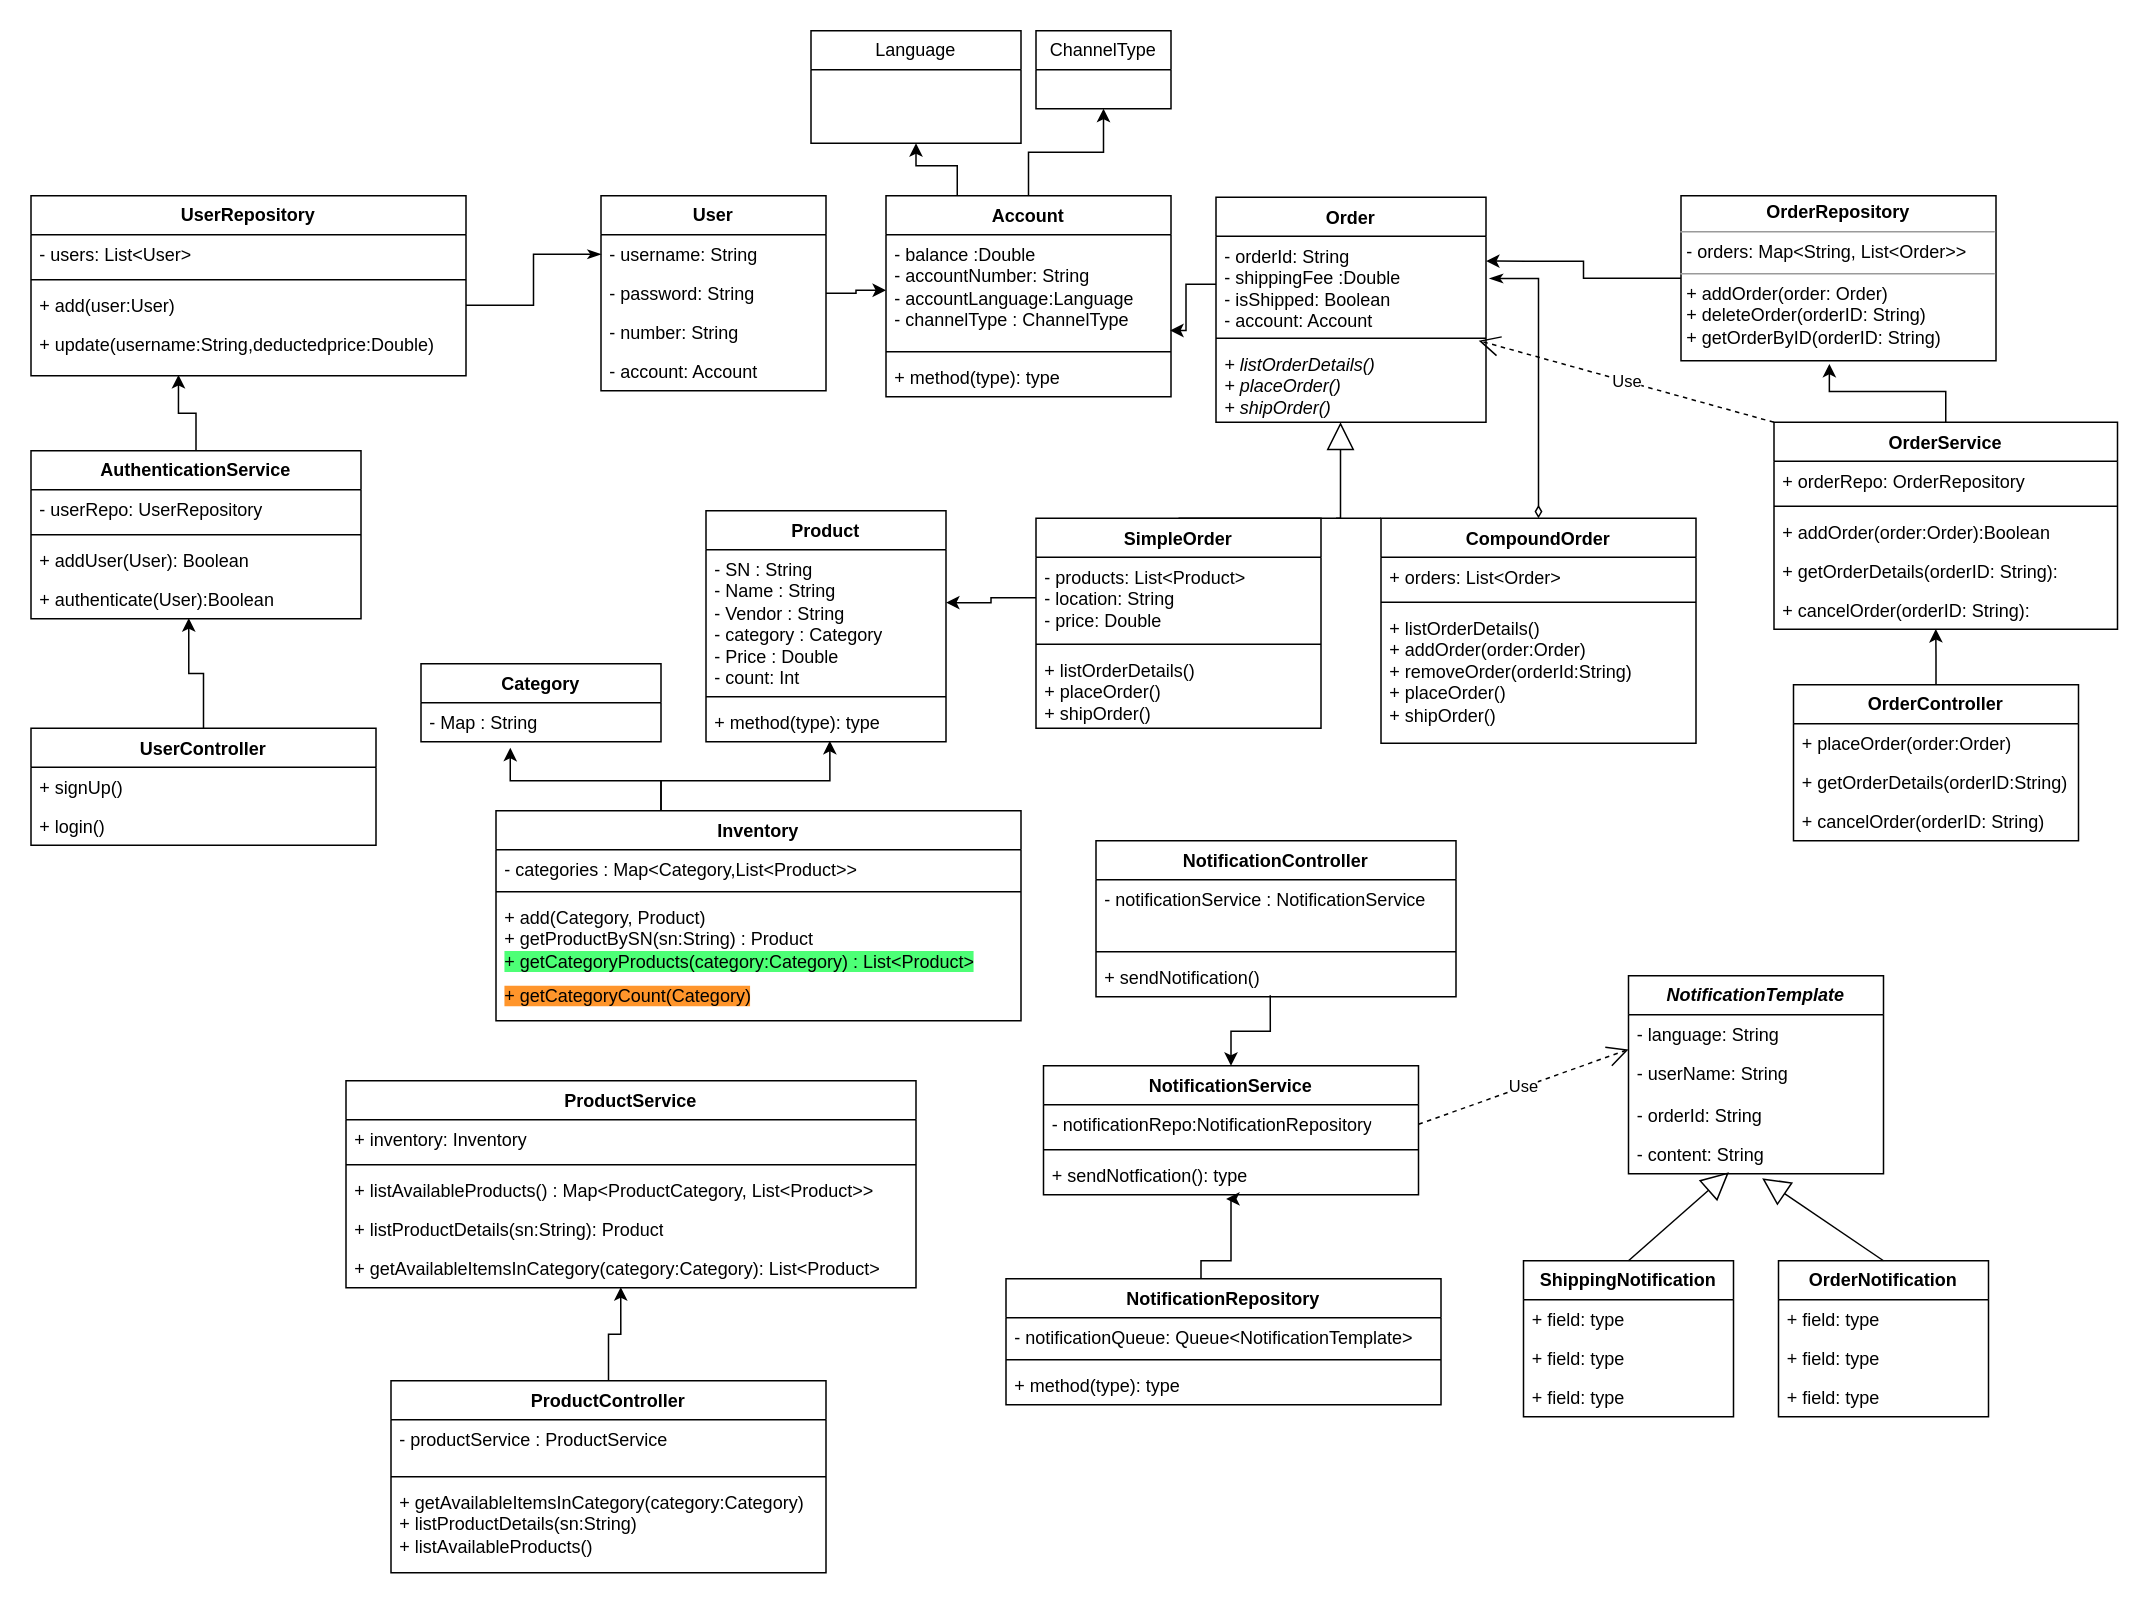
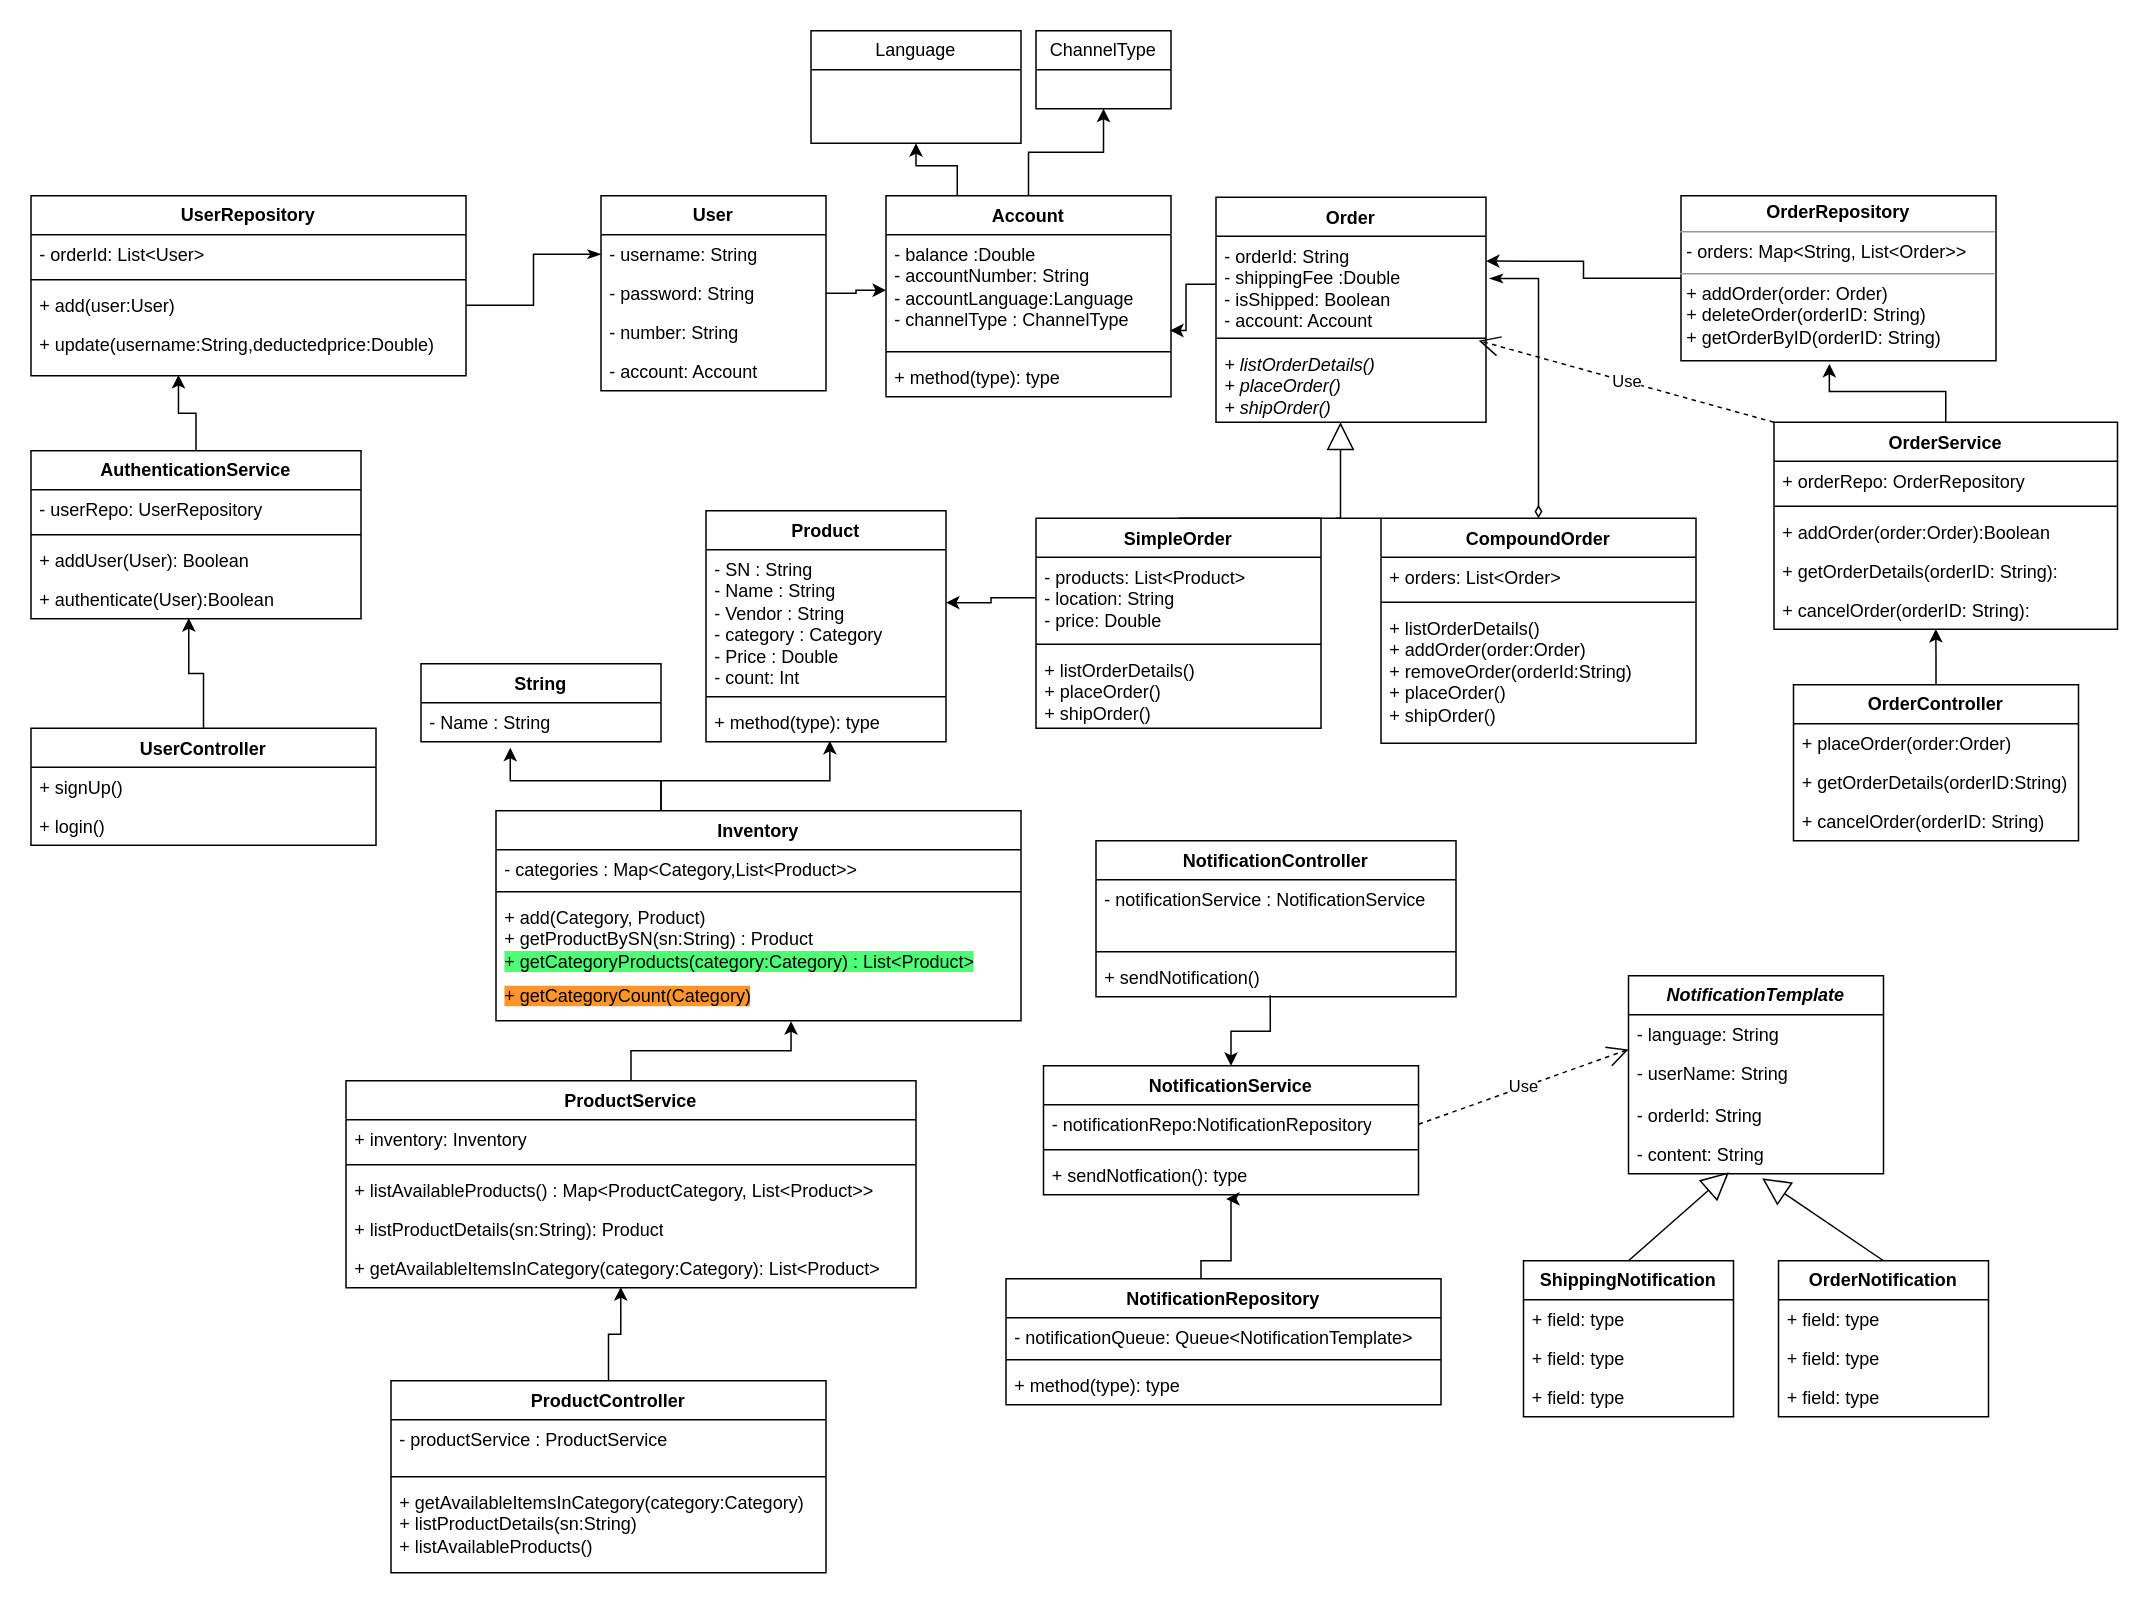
node "- users: List<User>": label "- users: List<User>" -> "- orderId: List<User>"
node "Category": label "Category" -> "String"
node "- Map : String": label "- Map : String" -> "- Name : String"
edge "ProductService" -> "+ getCategoryCount(Category)": added
